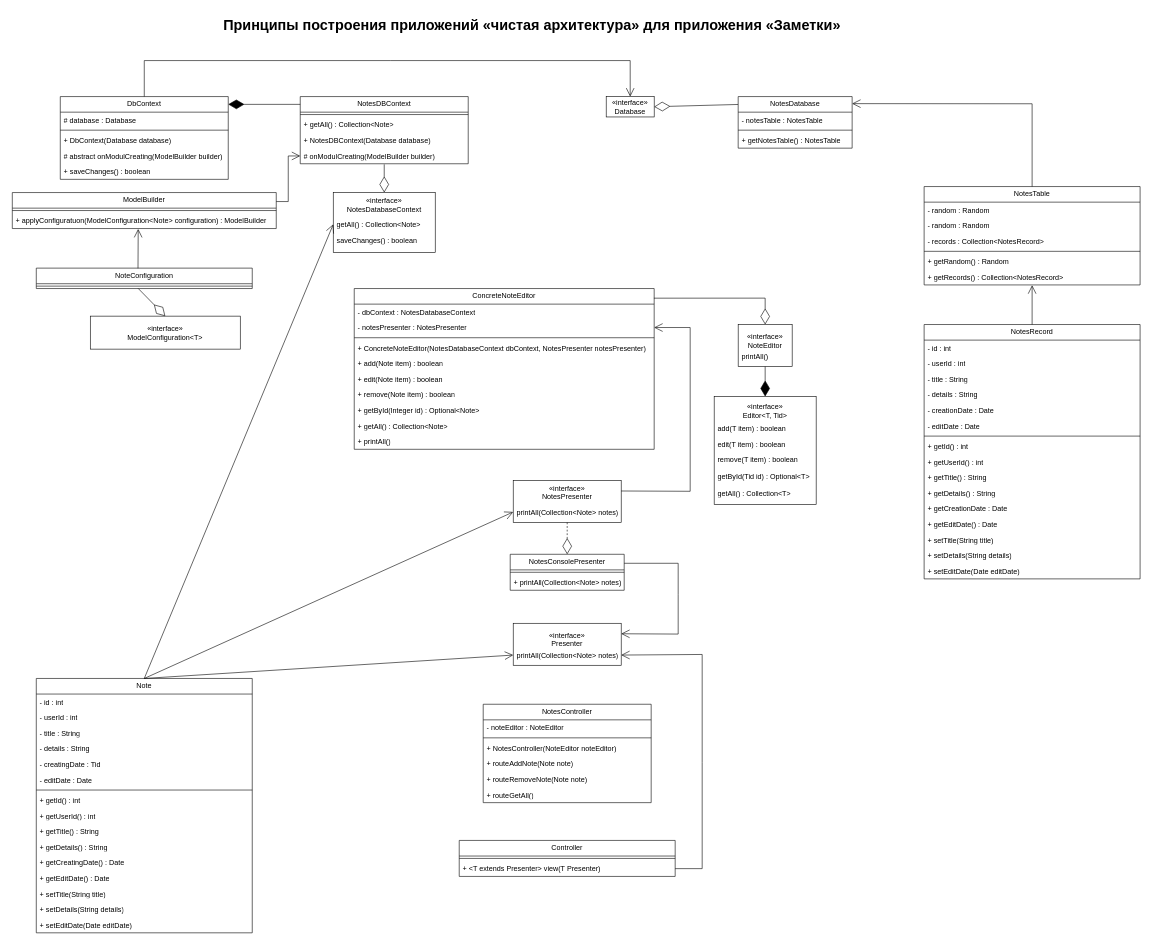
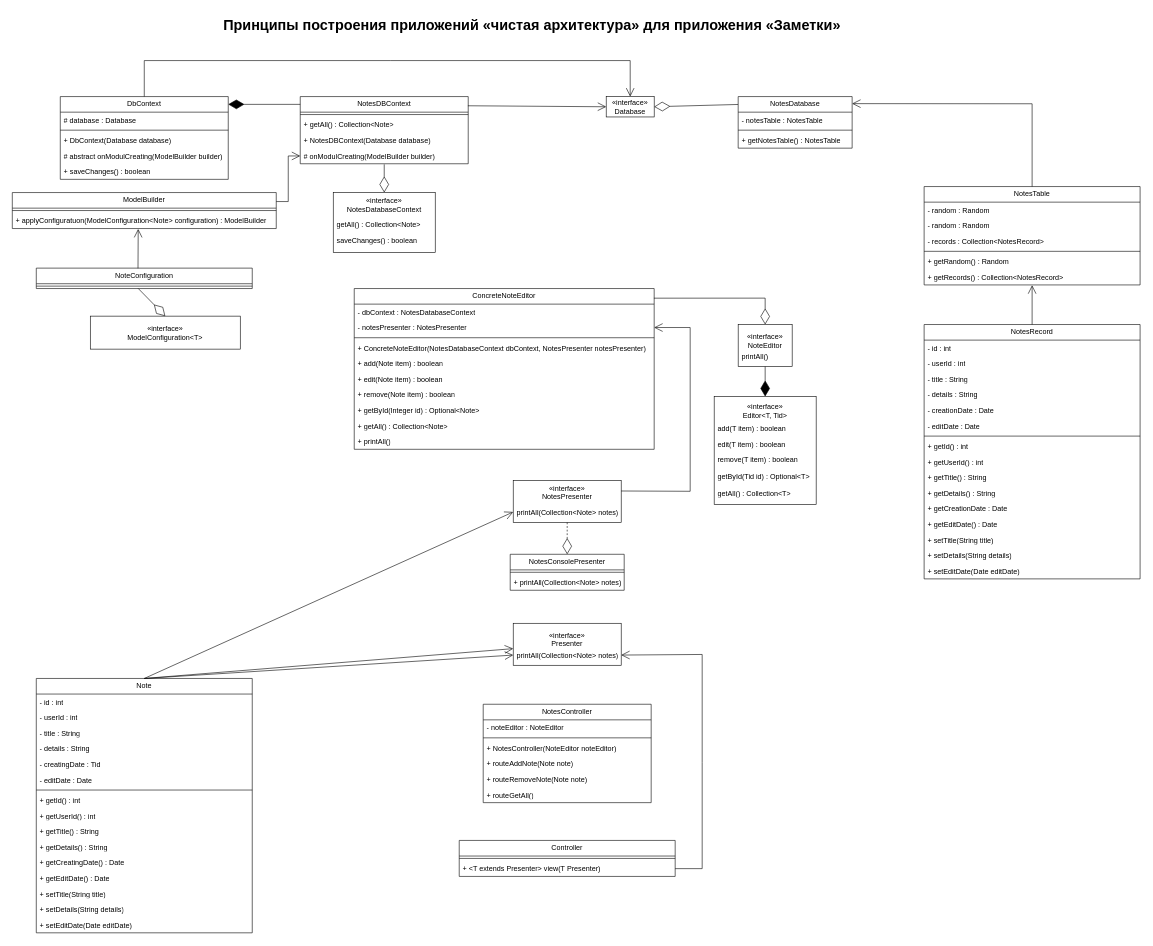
edge "NotesDBContext" -> "«interface» Database": added
edge "Note" -> "getAll() : Collection<Note>": now "Note" -> "«interface» Presenter"
edge "NotesConsolePresenter" -> "«interface» Presenter": removed
